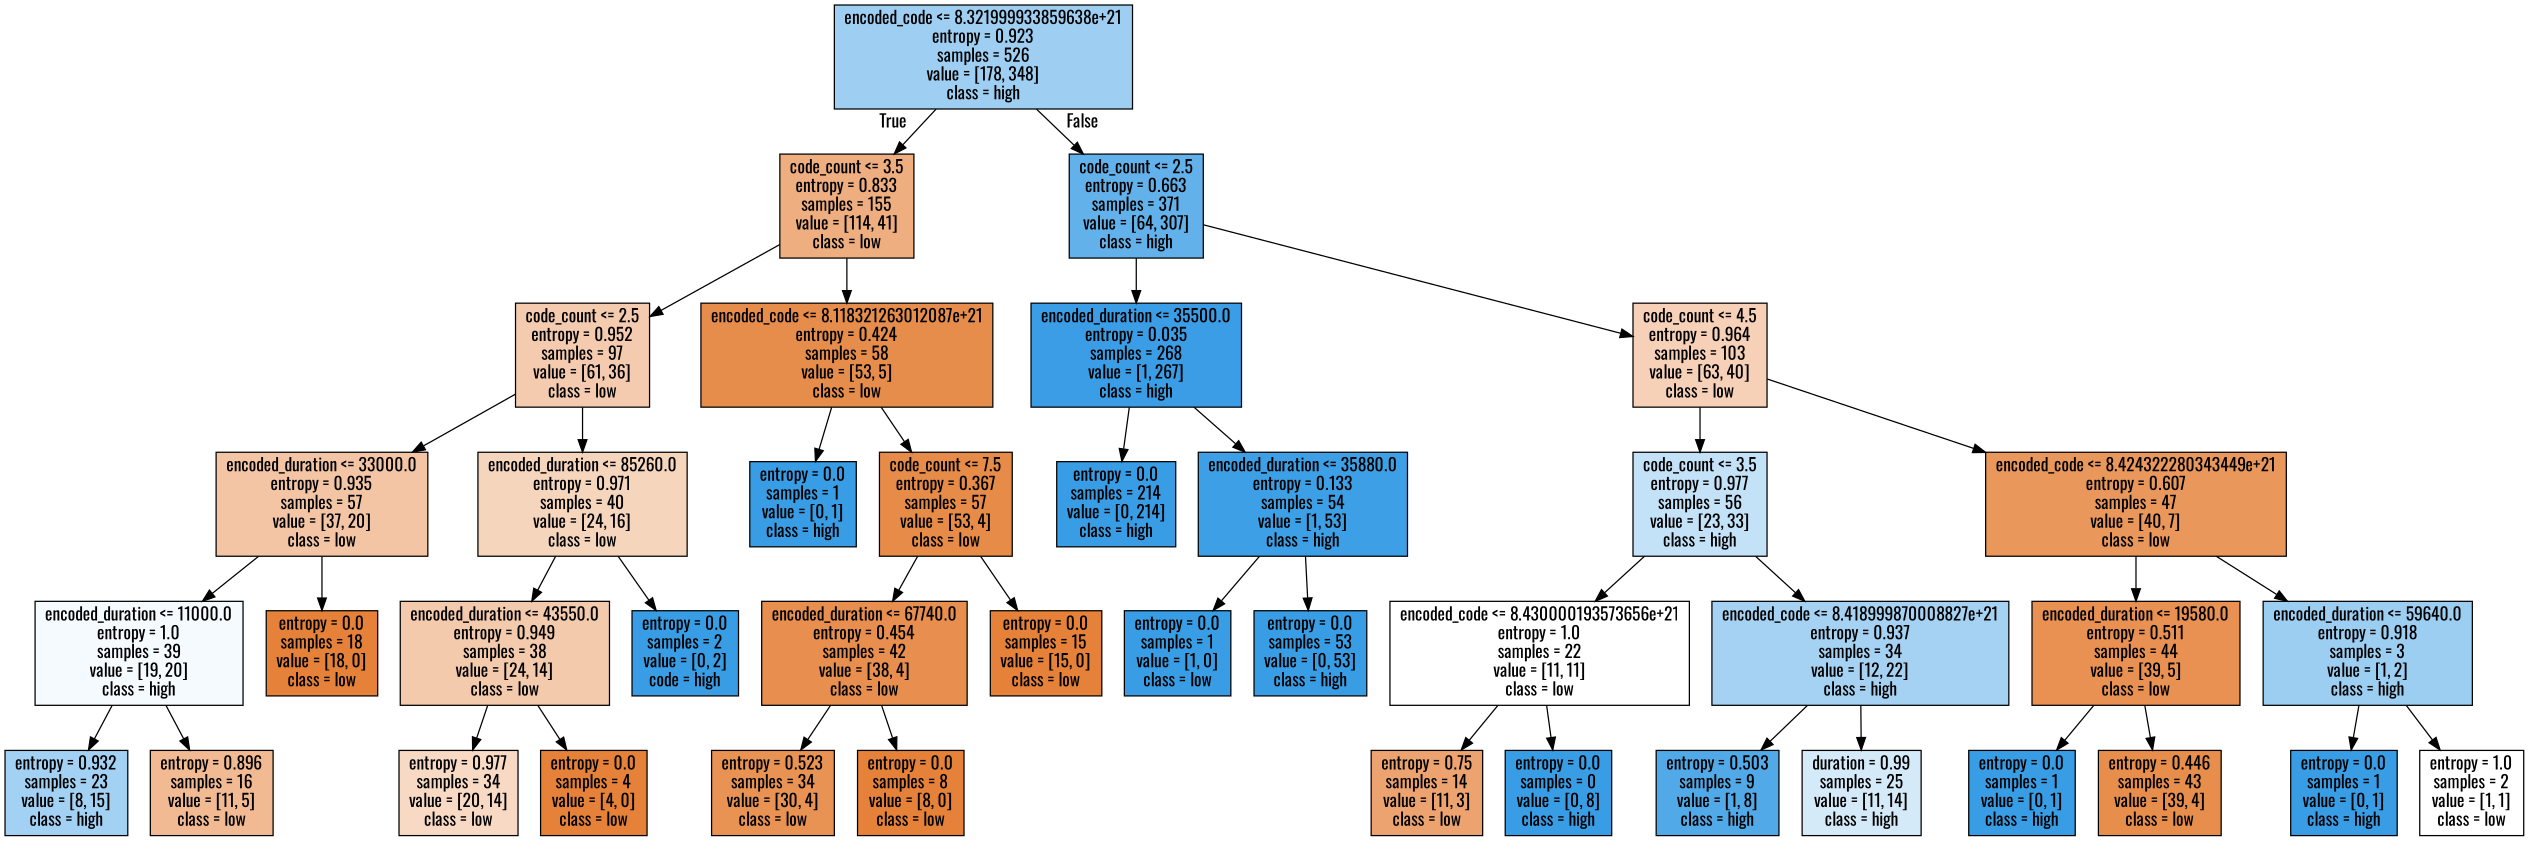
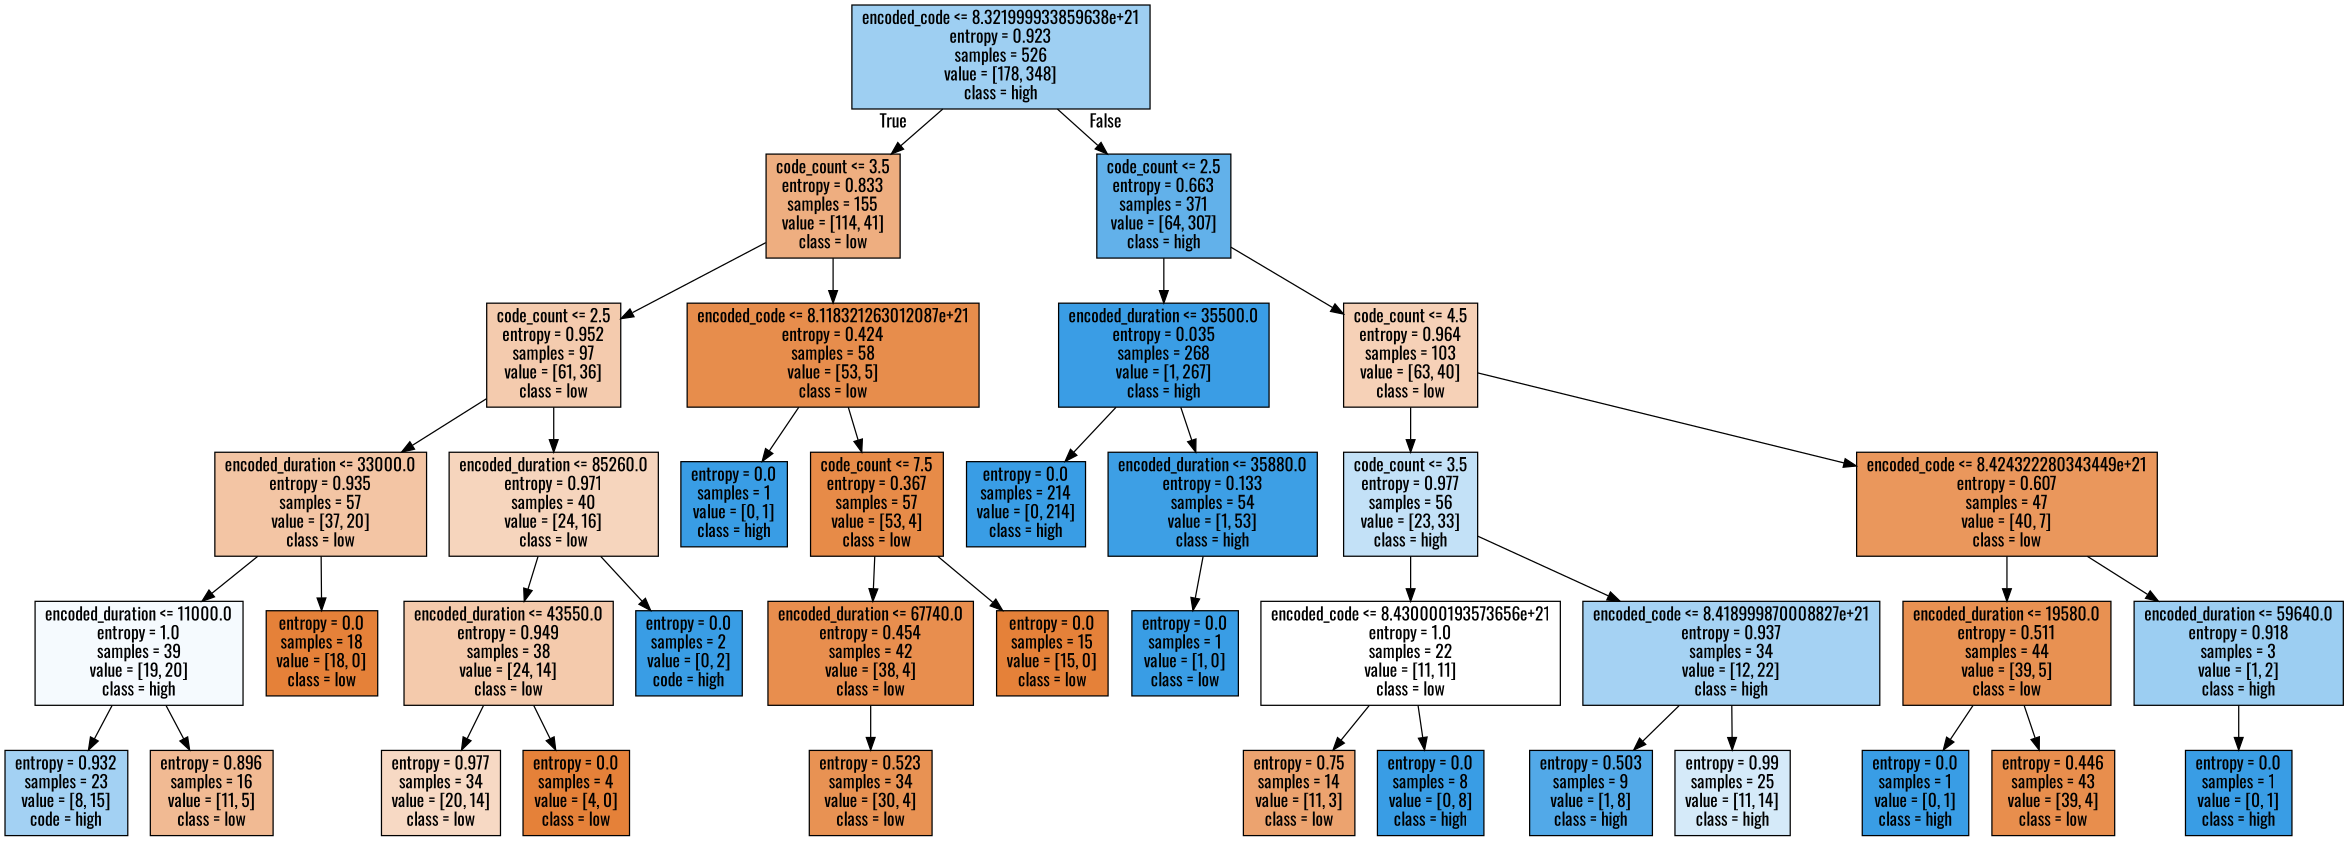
node "entropy = 0.0 samples = 53 value = [0, 53] class = high": removed
node "entropy = 0.932 samples = 23 value = [8, 15] class = high": label "entropy = 0.932 samples = 23 value = [8, 15] class = high" -> "entropy = 0.932 samples = 23 value = [8, 15] code = high"
node "entropy = 0.0 samples = 8 value = [8, 0] class = low": removed
node "entropy = 0.0 samples = 0 value = [0, 8] class = high": label "entropy = 0.0 samples = 0 value = [0, 8] class = high" -> "entropy = 0.0 samples = 8 value = [0, 8] class = high"
node "duration = 0.99 samples = 25 value = [11, 14] class = high": label "duration = 0.99 samples = 25 value = [11, 14] class = high" -> "entropy = 0.99 samples = 25 value = [11, 14] class = high"
node "entropy = 1.0 samples = 2 value = [1, 1] class = low": removed
